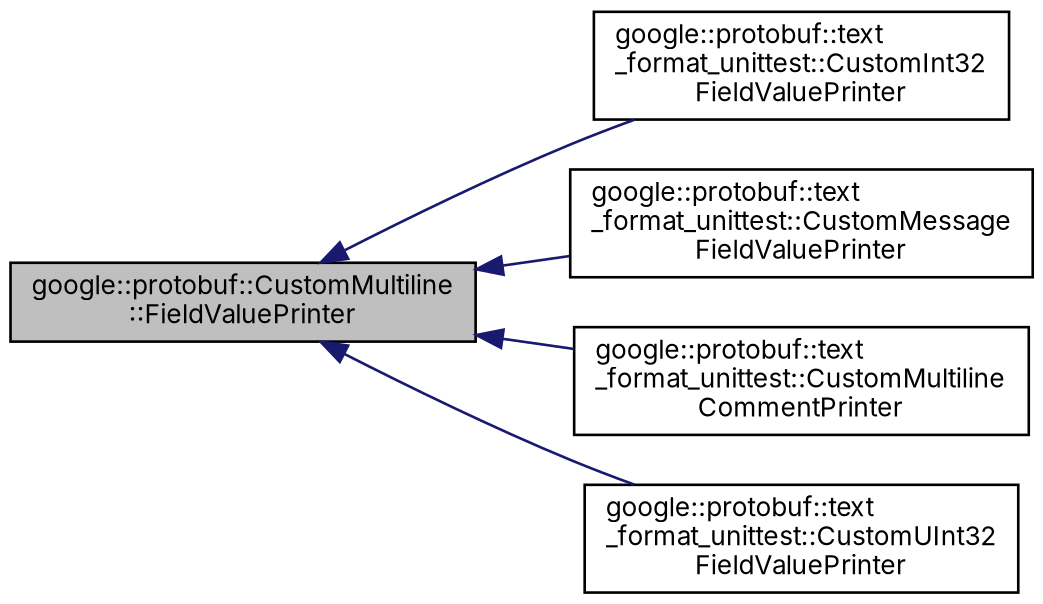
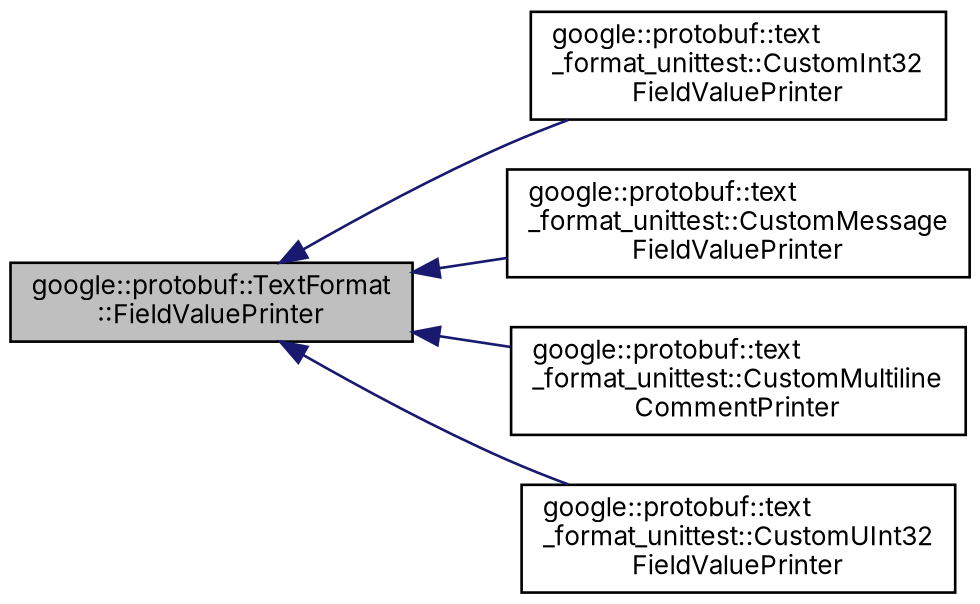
node "google::protobuf::CustomMultiline ::FieldValuePrinter": label "google::protobuf::CustomMultiline ::FieldValuePrinter" -> "google::protobuf::TextFormat ::FieldValuePrinter"
